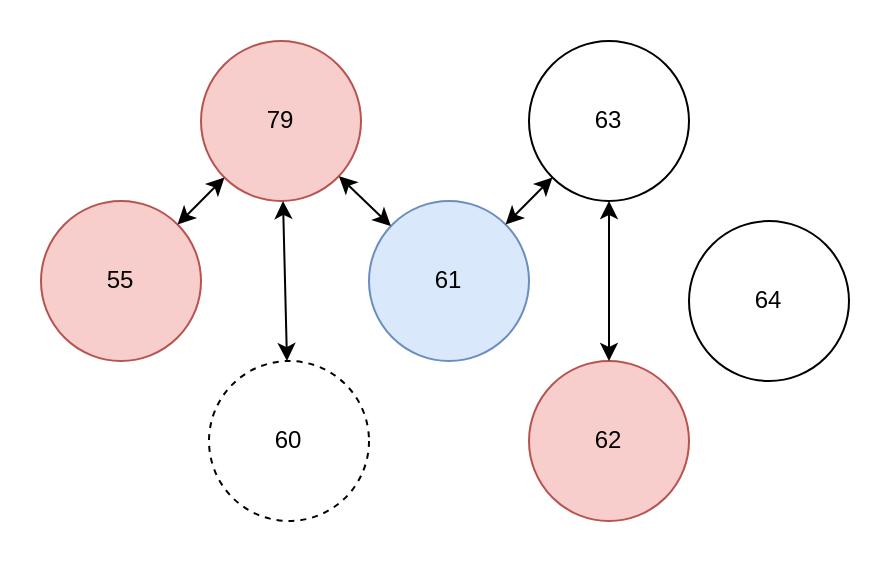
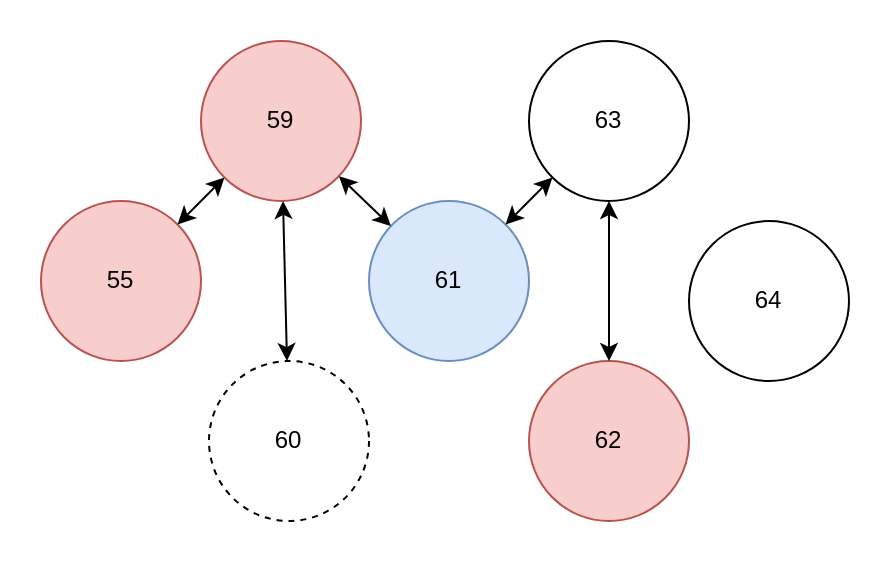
node "79": label "79" -> "59"
